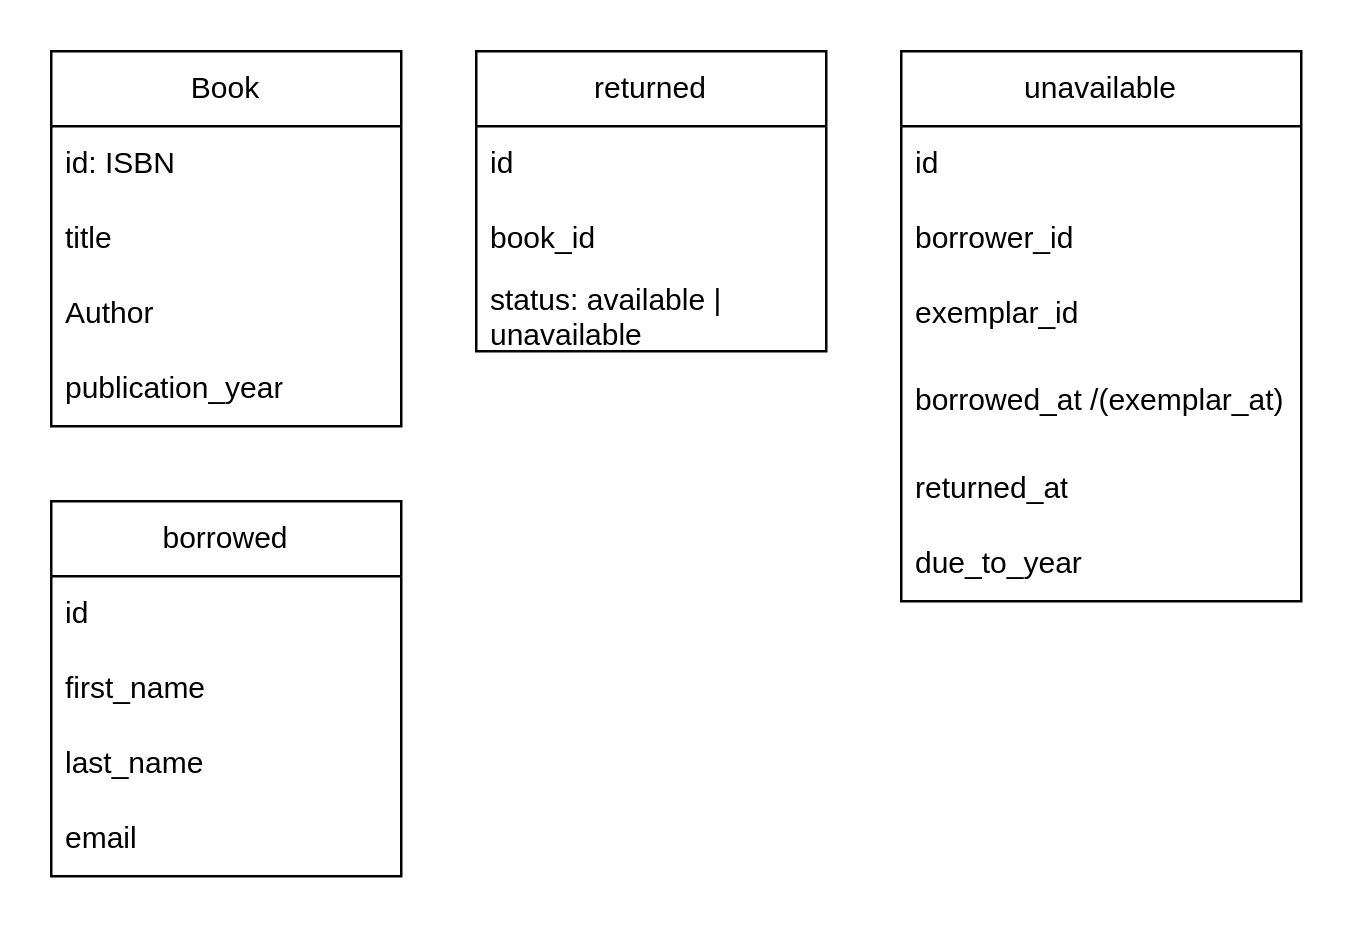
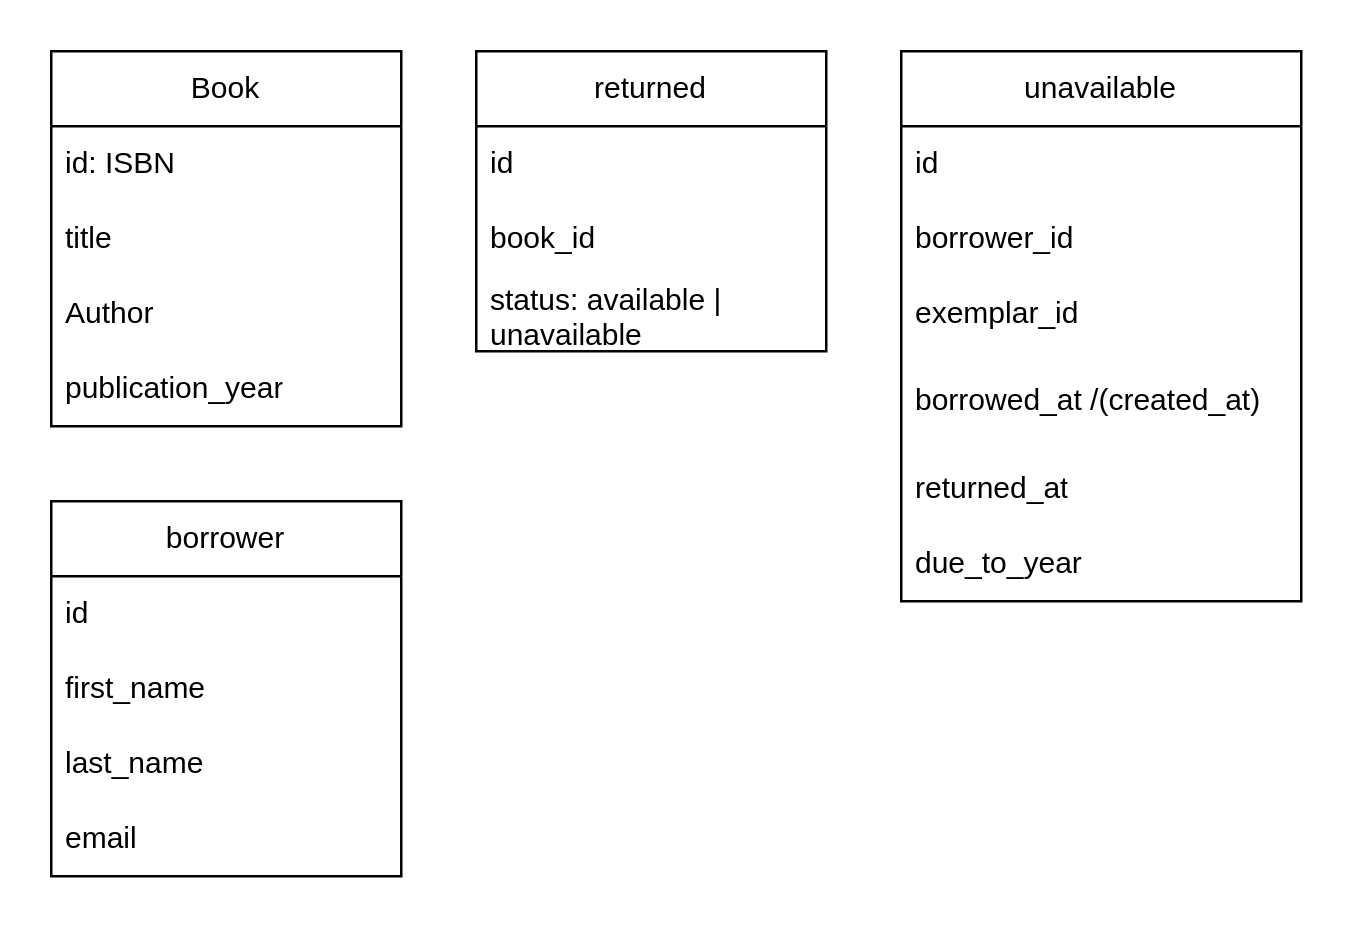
node "borrowed_at /(exemplar_at)": label "borrowed_at /(exemplar_at)" -> "borrowed_at /(created_at)"
node "borrowed": label "borrowed" -> "borrower"
